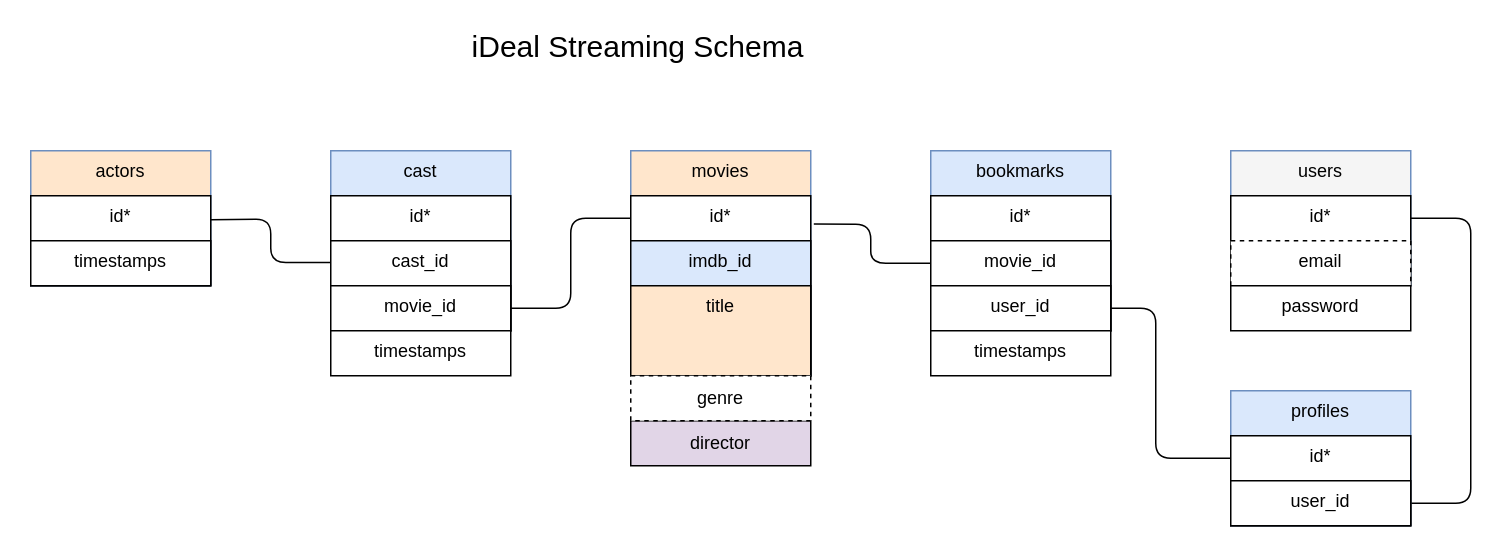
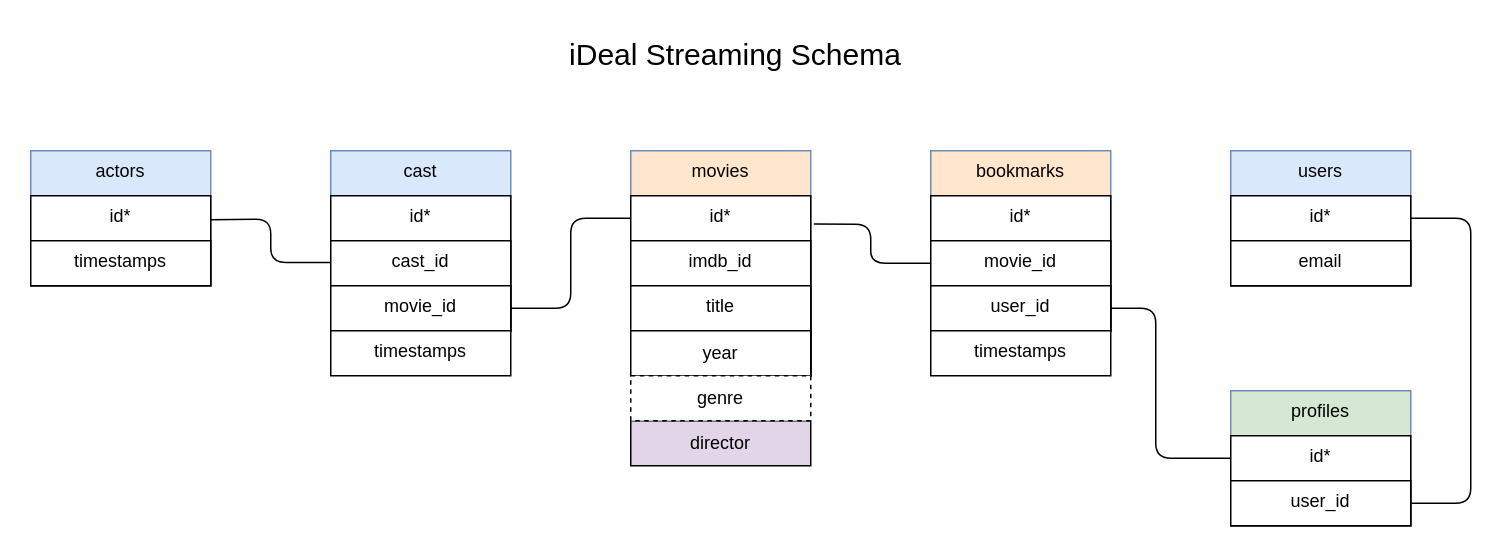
node "iDeal Streaming Schema": moved (638, 46) -> (736, 53)
node "actors": fillcolor #ffe6cc -> #dae8fc
node "bookmarks": fillcolor #dae8fc -> #ffe6cc
node "users": fillcolor #f5f5f5 -> #dae8fc
node "imdb_id": fillcolor #dae8fc -> #ffffff
node "email": style dashed -> solid
node "title": fillcolor #ffe6cc -> #ffffff
node "password": removed
node "year": added
node "profiles": fillcolor #dae8fc -> #d5e8d4
